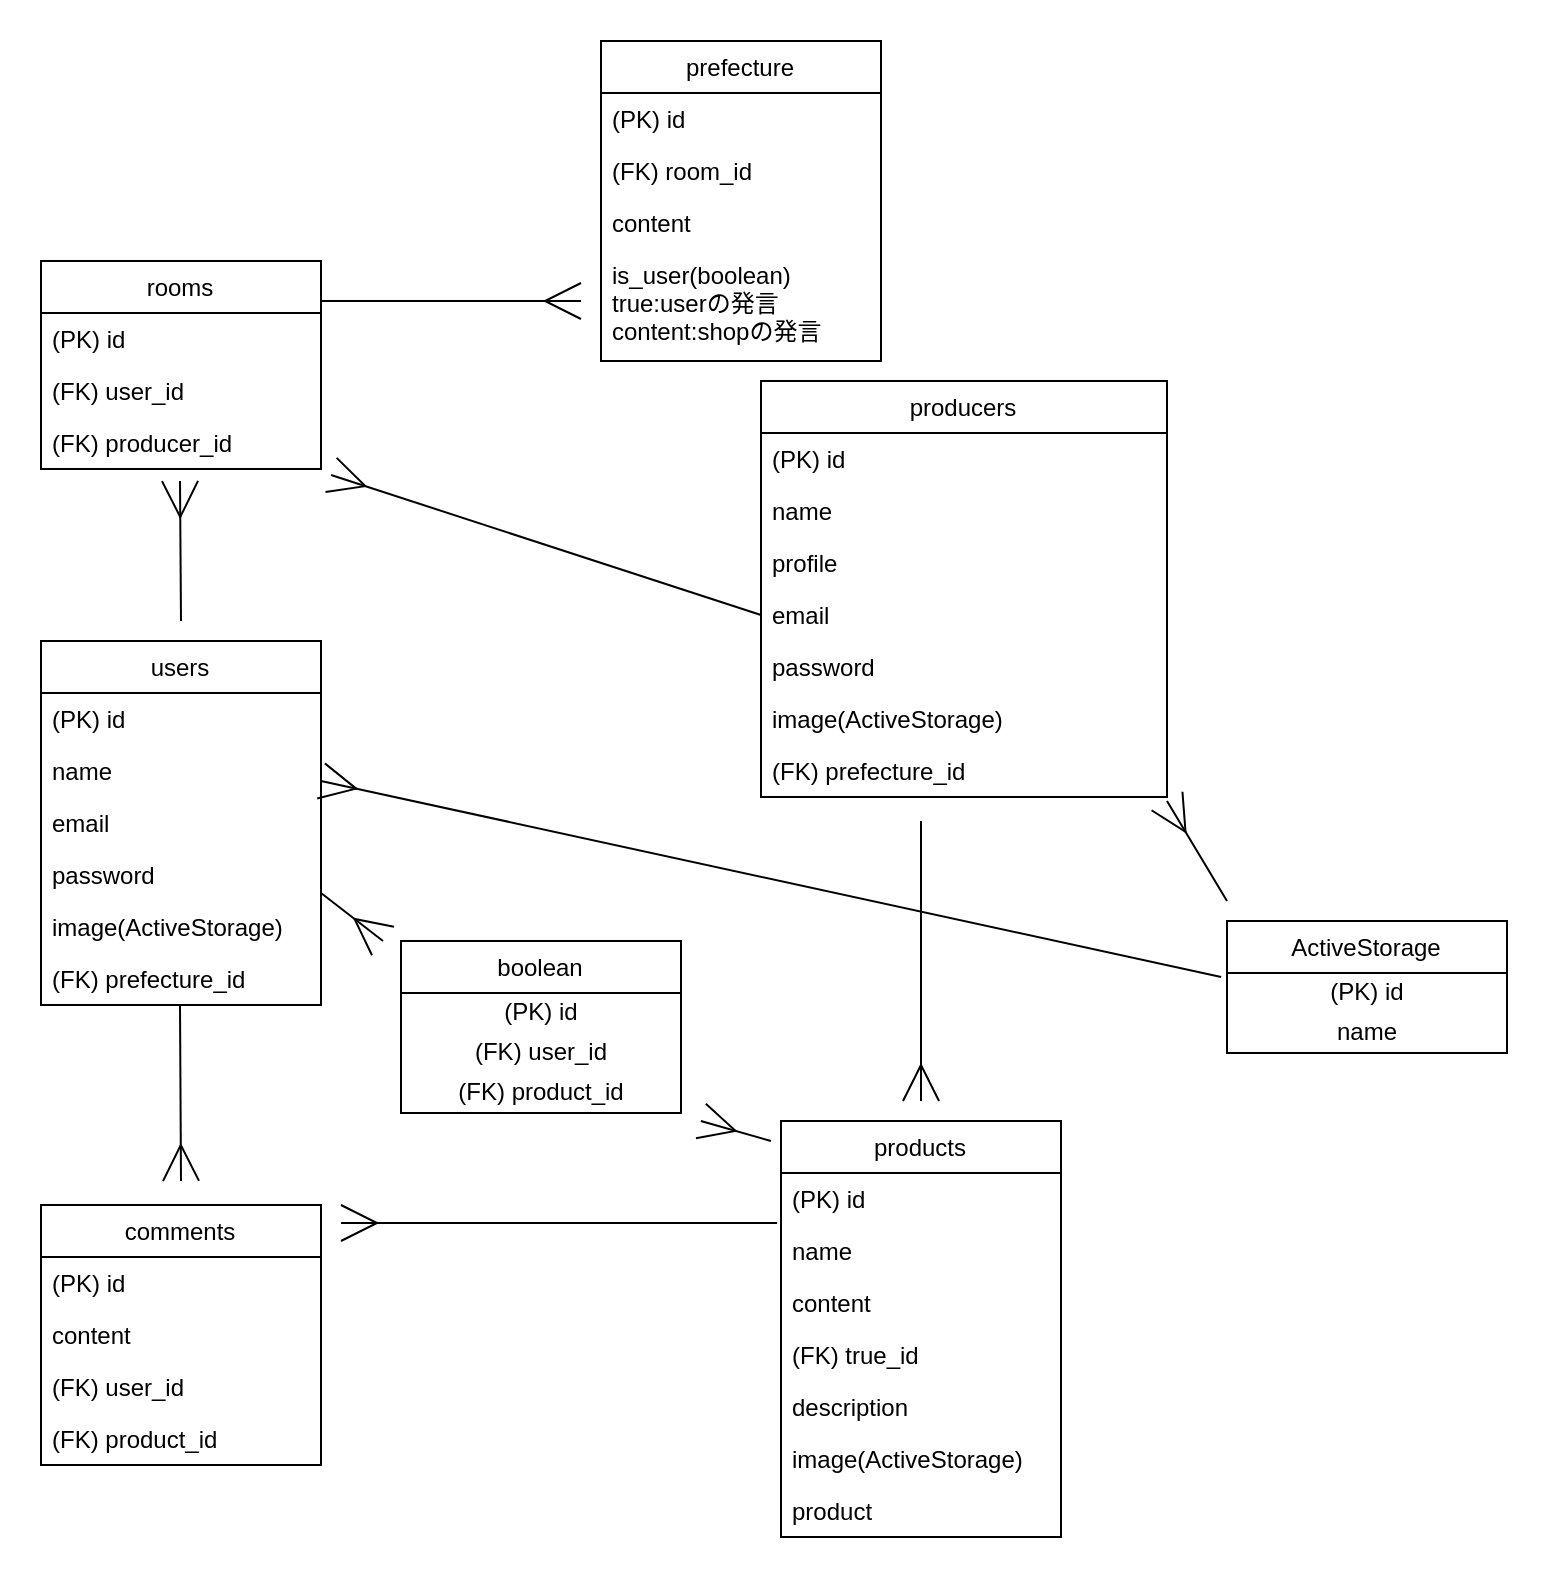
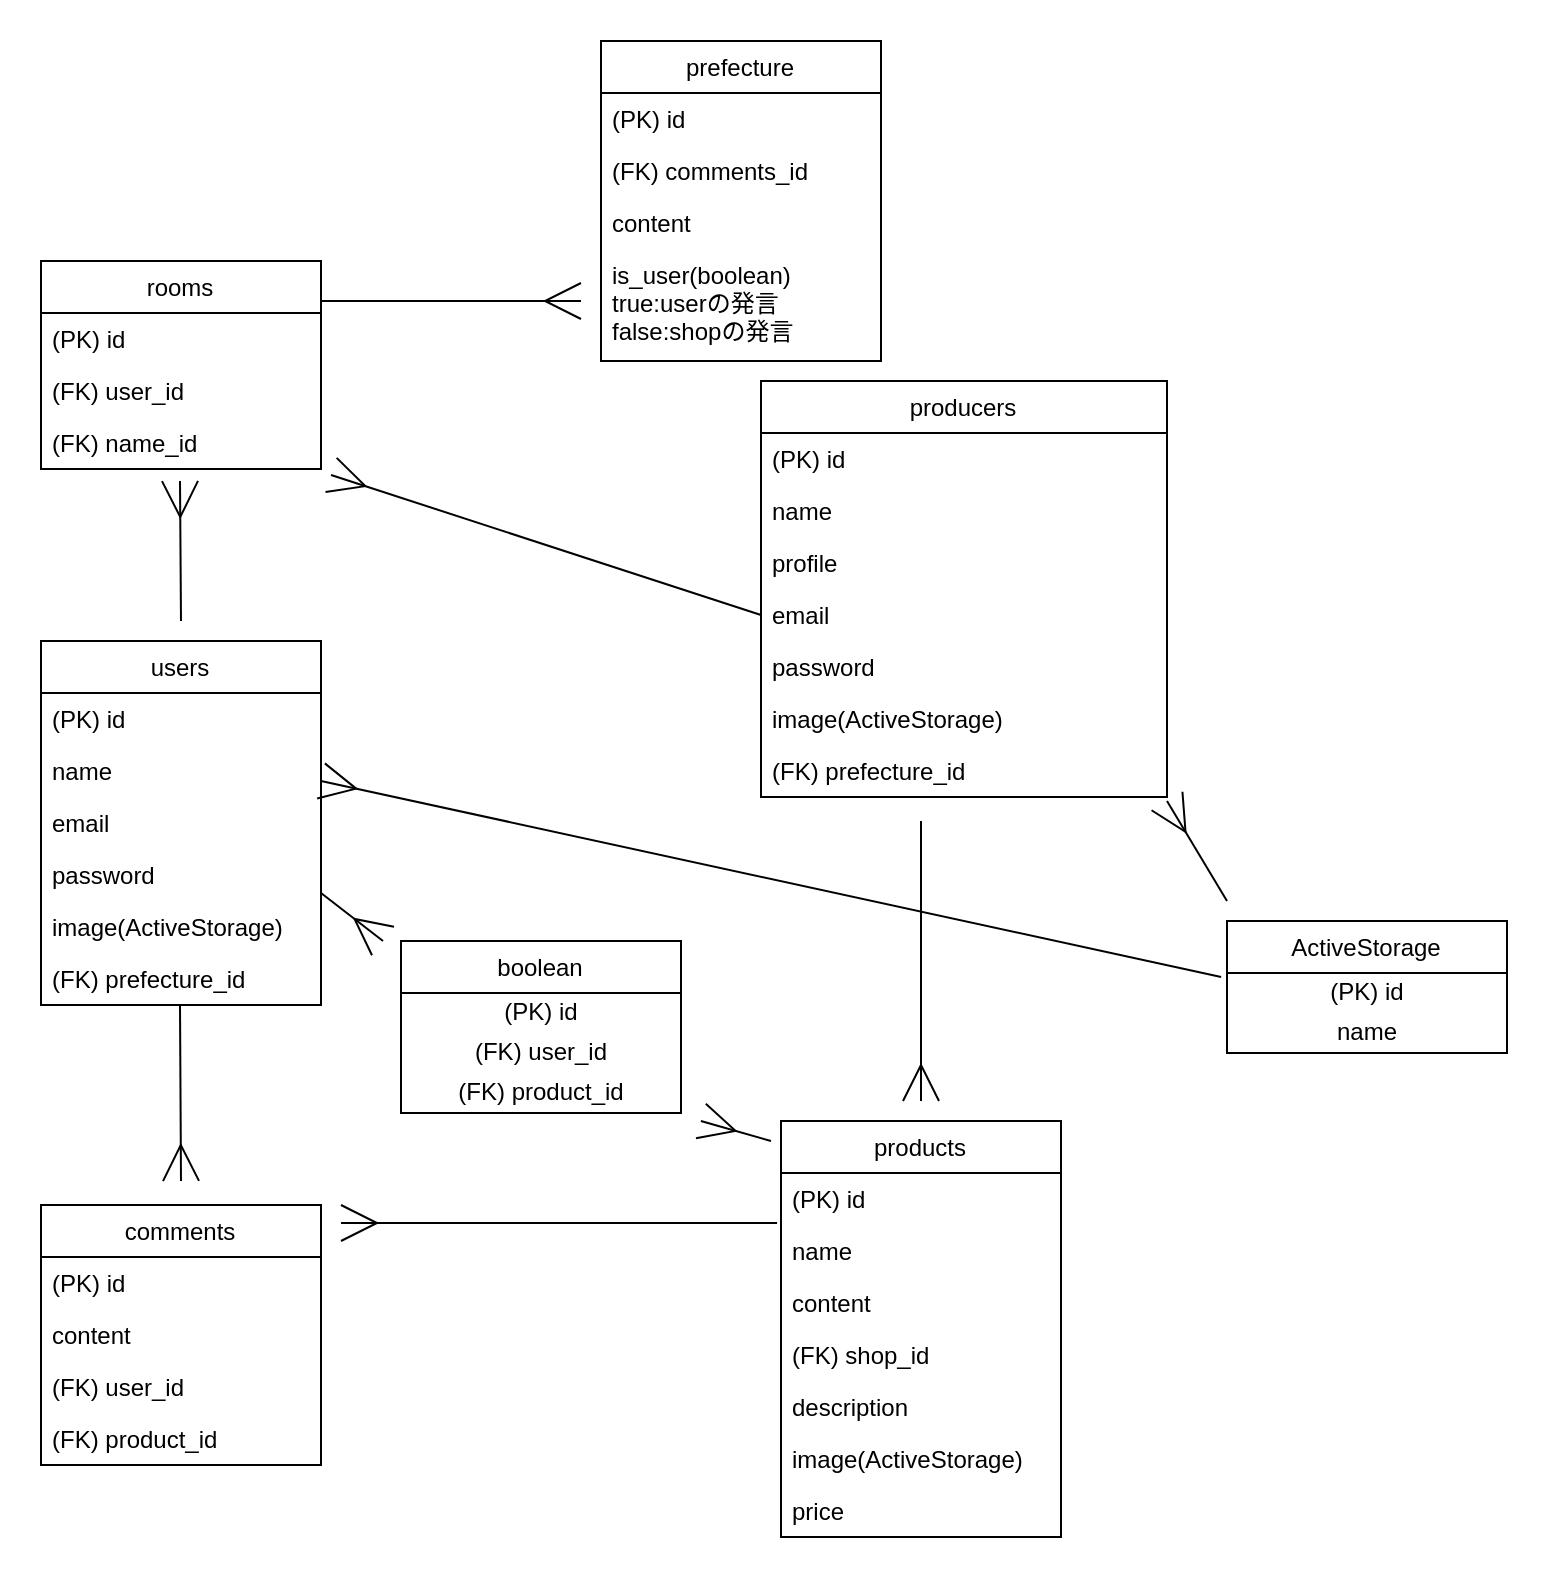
node "(FK) room_id": label "(FK) room_id" -> "(FK) comments_id"
node "is_user(boolean) true:userの発言 content:shopの発言": label "is_user(boolean) true:userの発言 content:shopの発言" -> "is_user(boolean) true:userの発言 false:shopの発言"
node "(FK) producer_id": label "(FK) producer_id" -> "(FK) name_id"
node "(FK) true_id": label "(FK) true_id" -> "(FK) shop_id"
node "product": label "product" -> "price"
